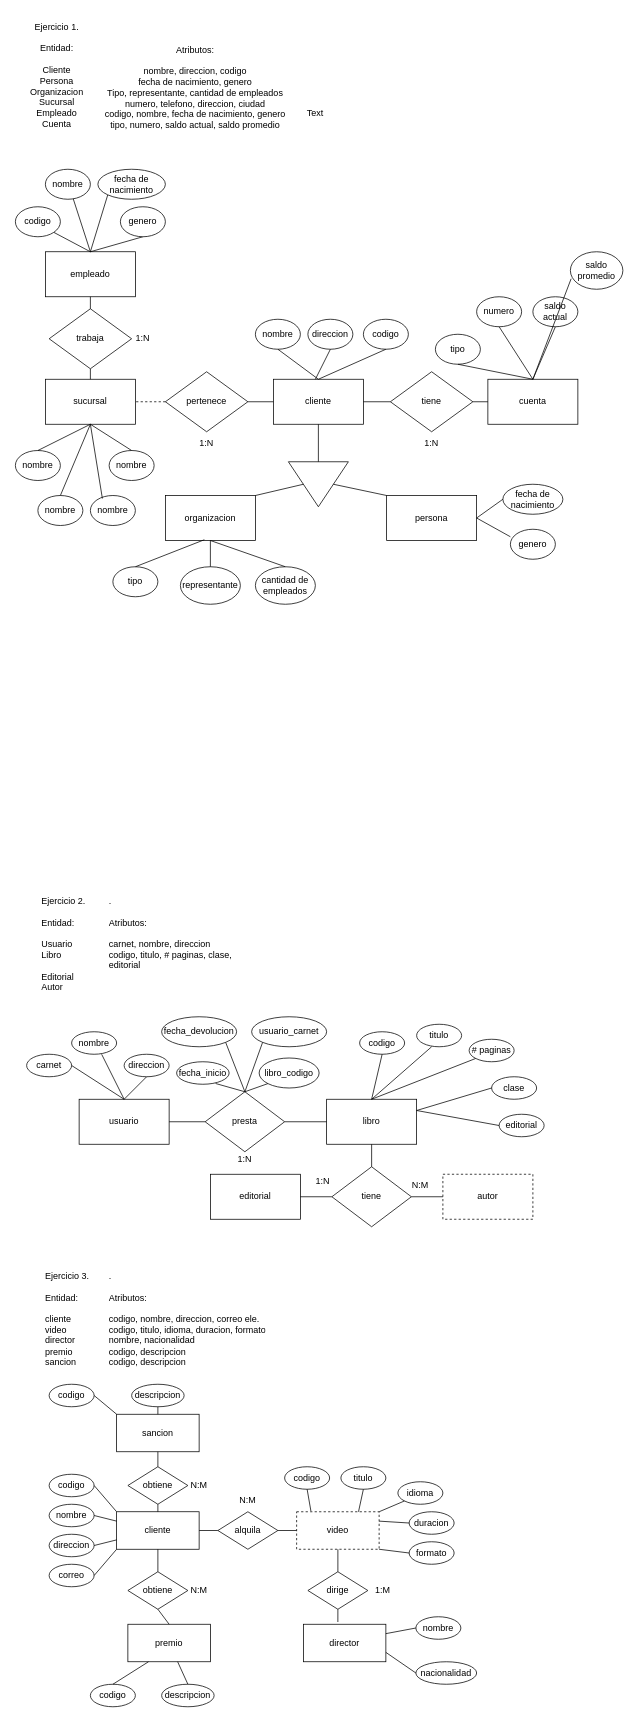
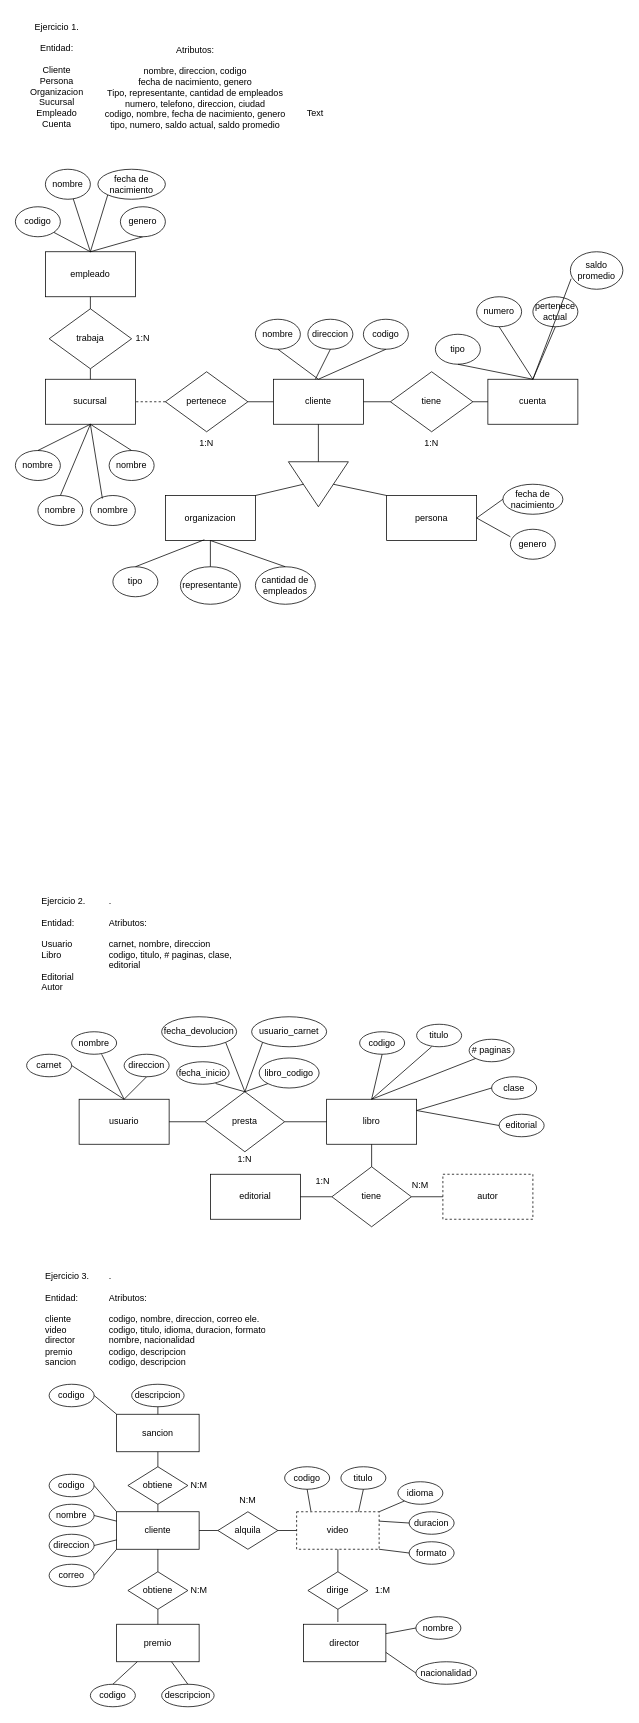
node "saldo actual": label "saldo actual" -> "pertenece actual"
node "premio": moved (169, 1643) -> (158, 1643)
